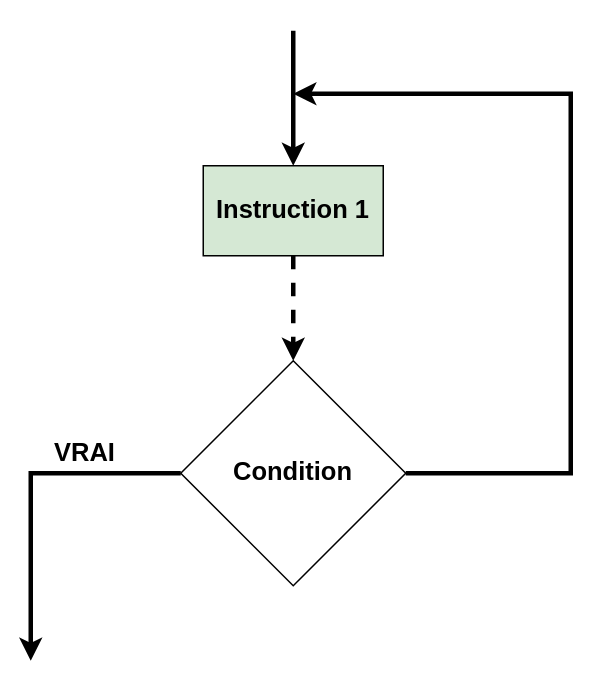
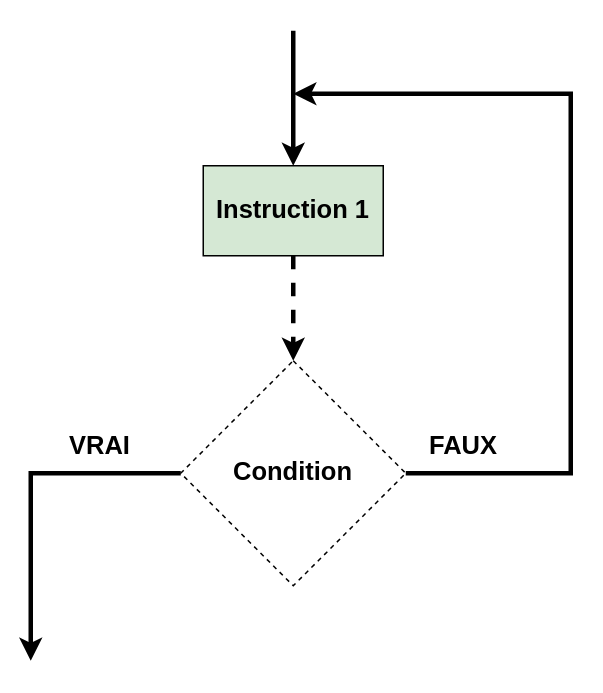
node "FAUX": added
node "VRAI": moved (106, 451) -> (121, 443)
node "Condition": style solid -> dashed
